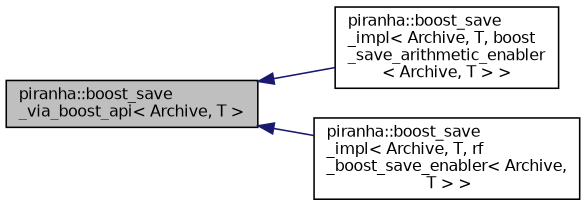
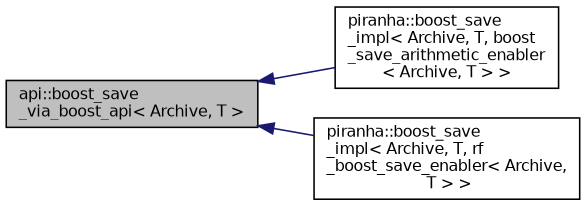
node "piranha::boost_save _via_boost_api< Archive, T >": label "piranha::boost_save _via_boost_api< Archive, T >" -> "api::boost_save _via_boost_api< Archive, T >"
